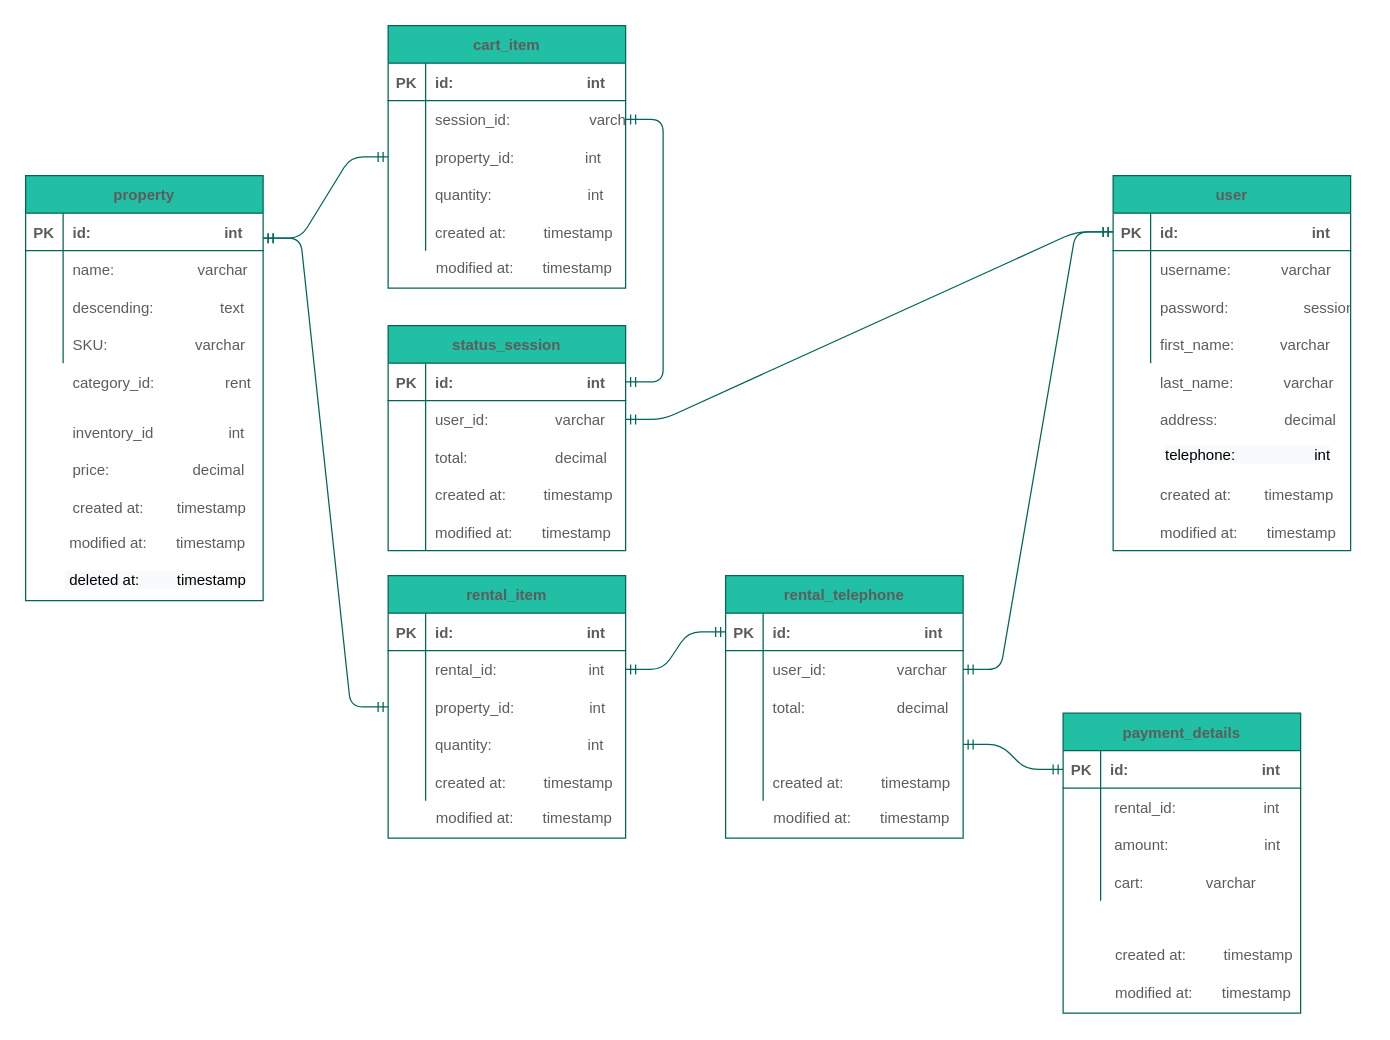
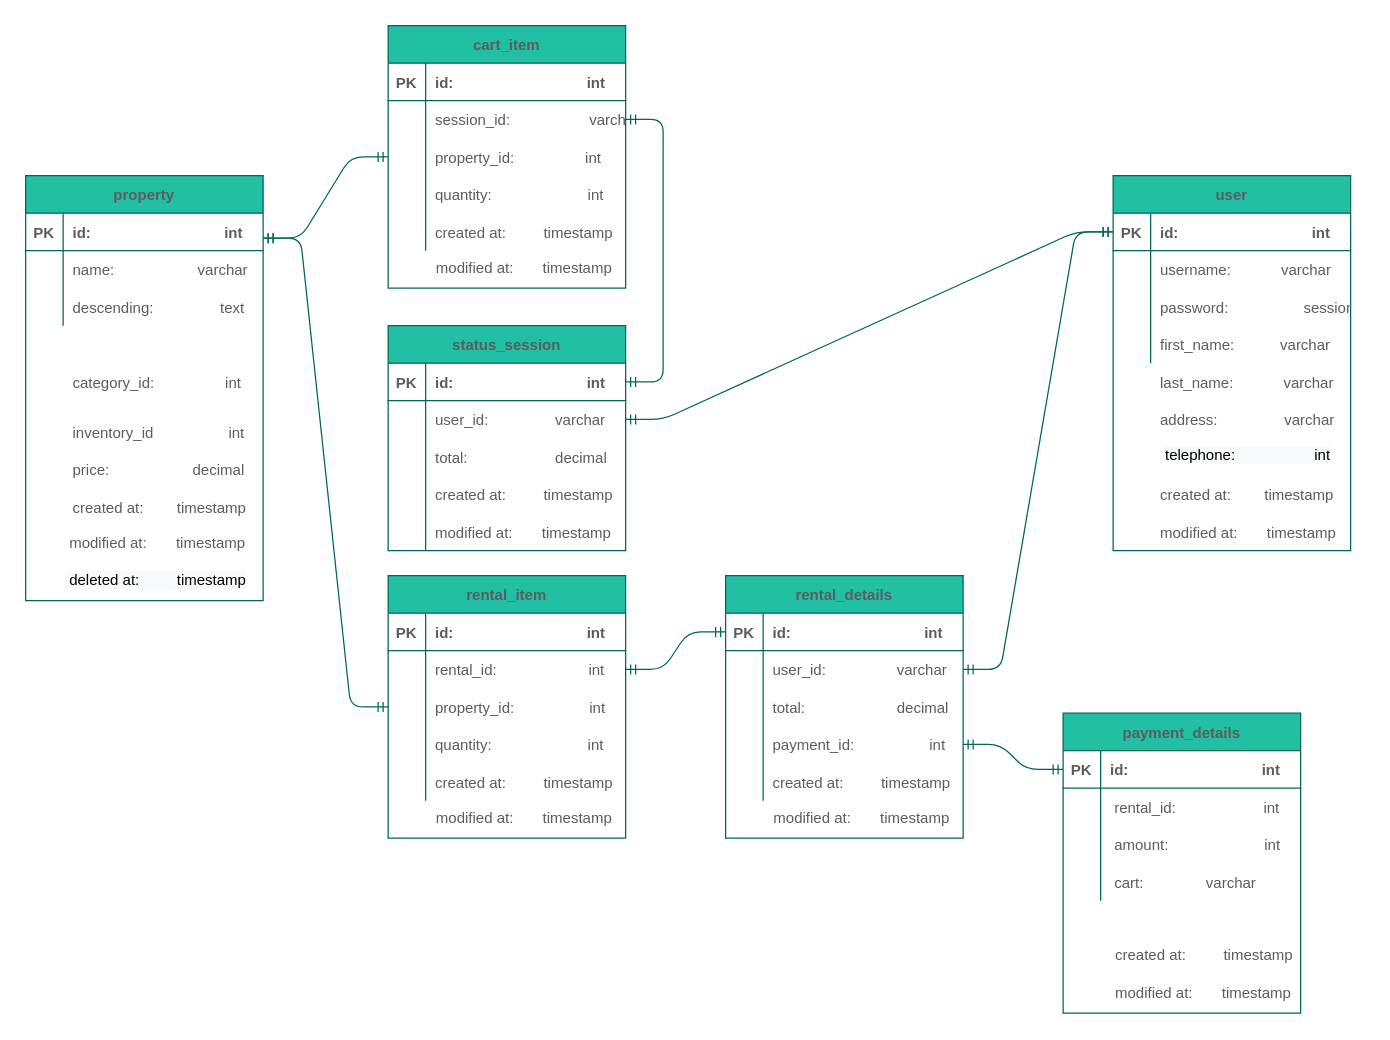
node "SKU: varchar": removed
node "category_id: rental": label "category_id: rental" -> "category_id: int"
node "address: decimal": label "address: decimal" -> "address: varchar"
node "rental_telephone": label "rental_telephone" -> "rental_details"
node "payment_id: int": added
